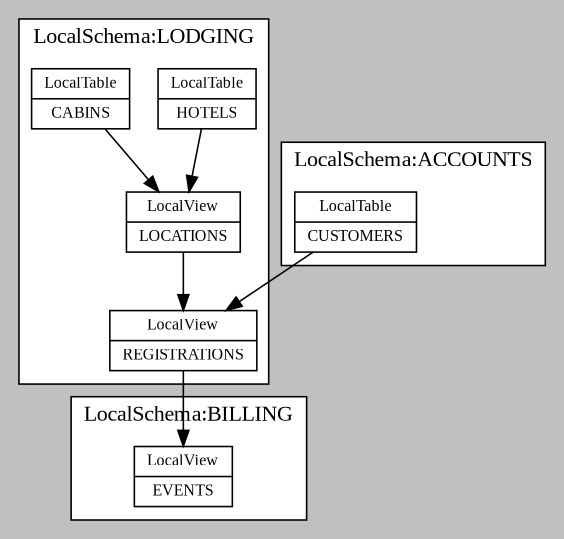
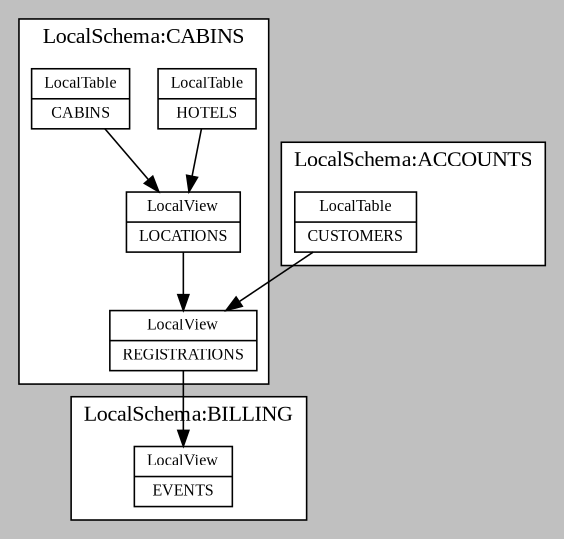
cluster "LocalSchema:LODGING": label "LocalSchema:LODGING" -> "LocalSchema:CABINS"
